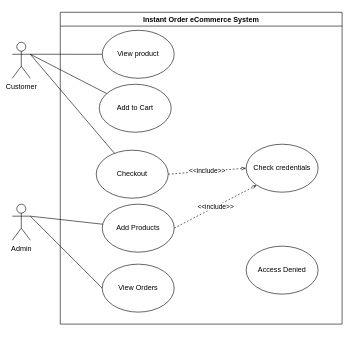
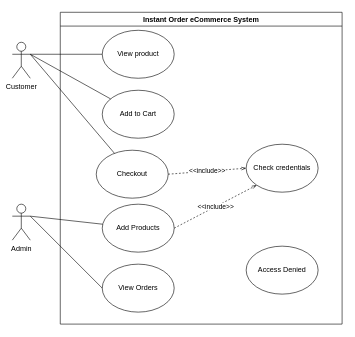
node "Add to Cart": moved (135, 108) -> (138, 114)
